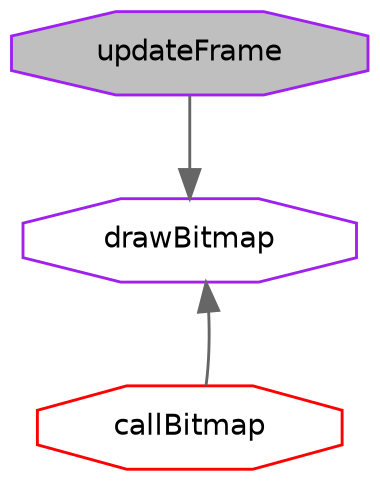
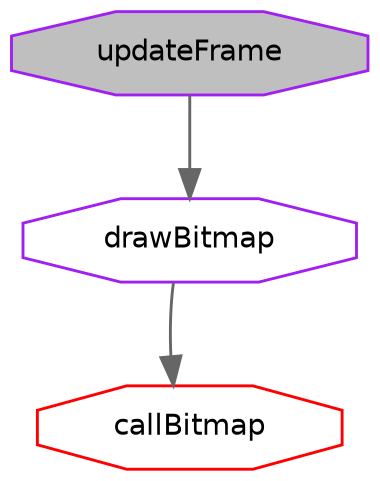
edge "callBitmap" -> "drawBitmap": reversed
